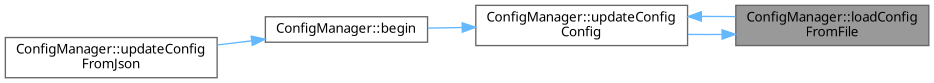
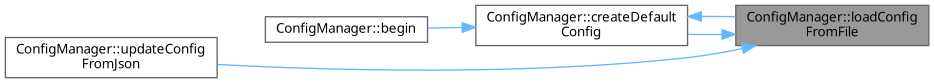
node "ConfigManager::updateConfig Config": label "ConfigManager::updateConfig Config" -> "ConfigManager::createDefault Config"
edge "ConfigManager::updateConfig FromJson" -> "ConfigManager::begin": now "ConfigManager::updateConfig FromJson" -> "ConfigManager::loadConfig FromFile"
